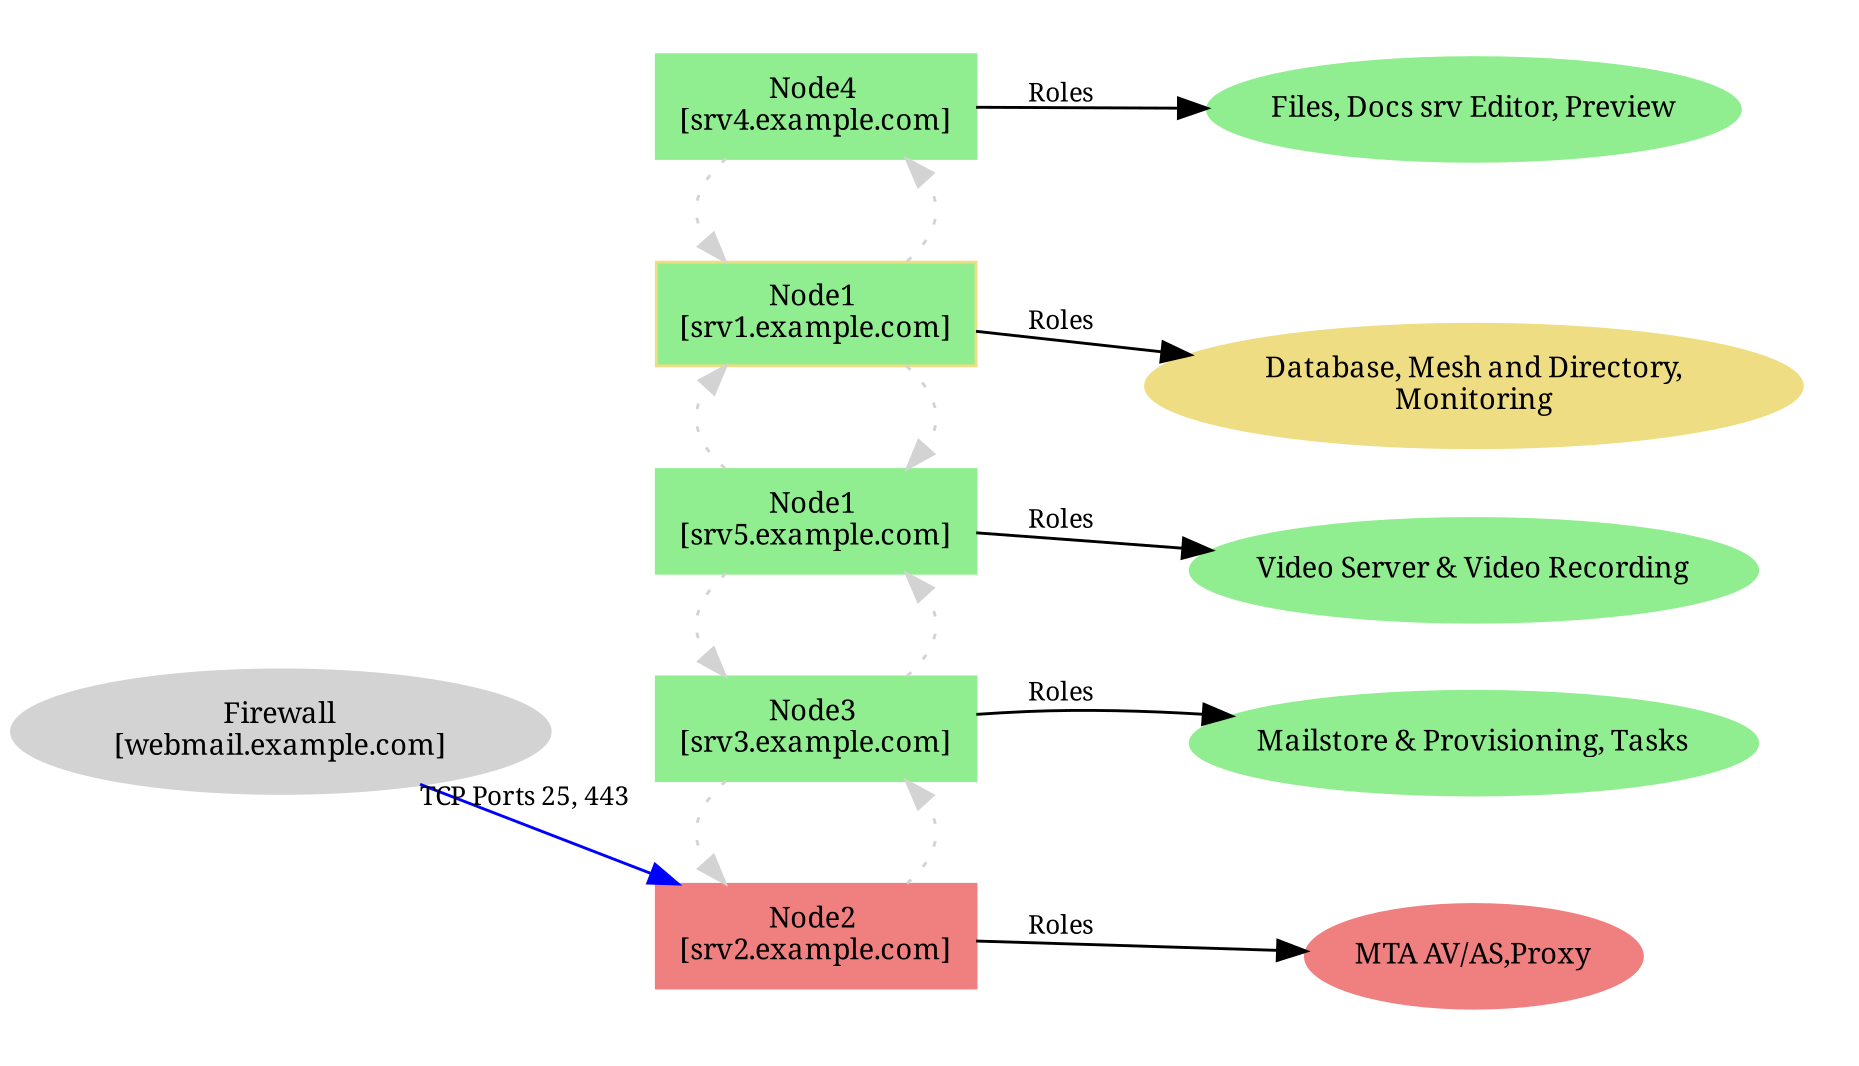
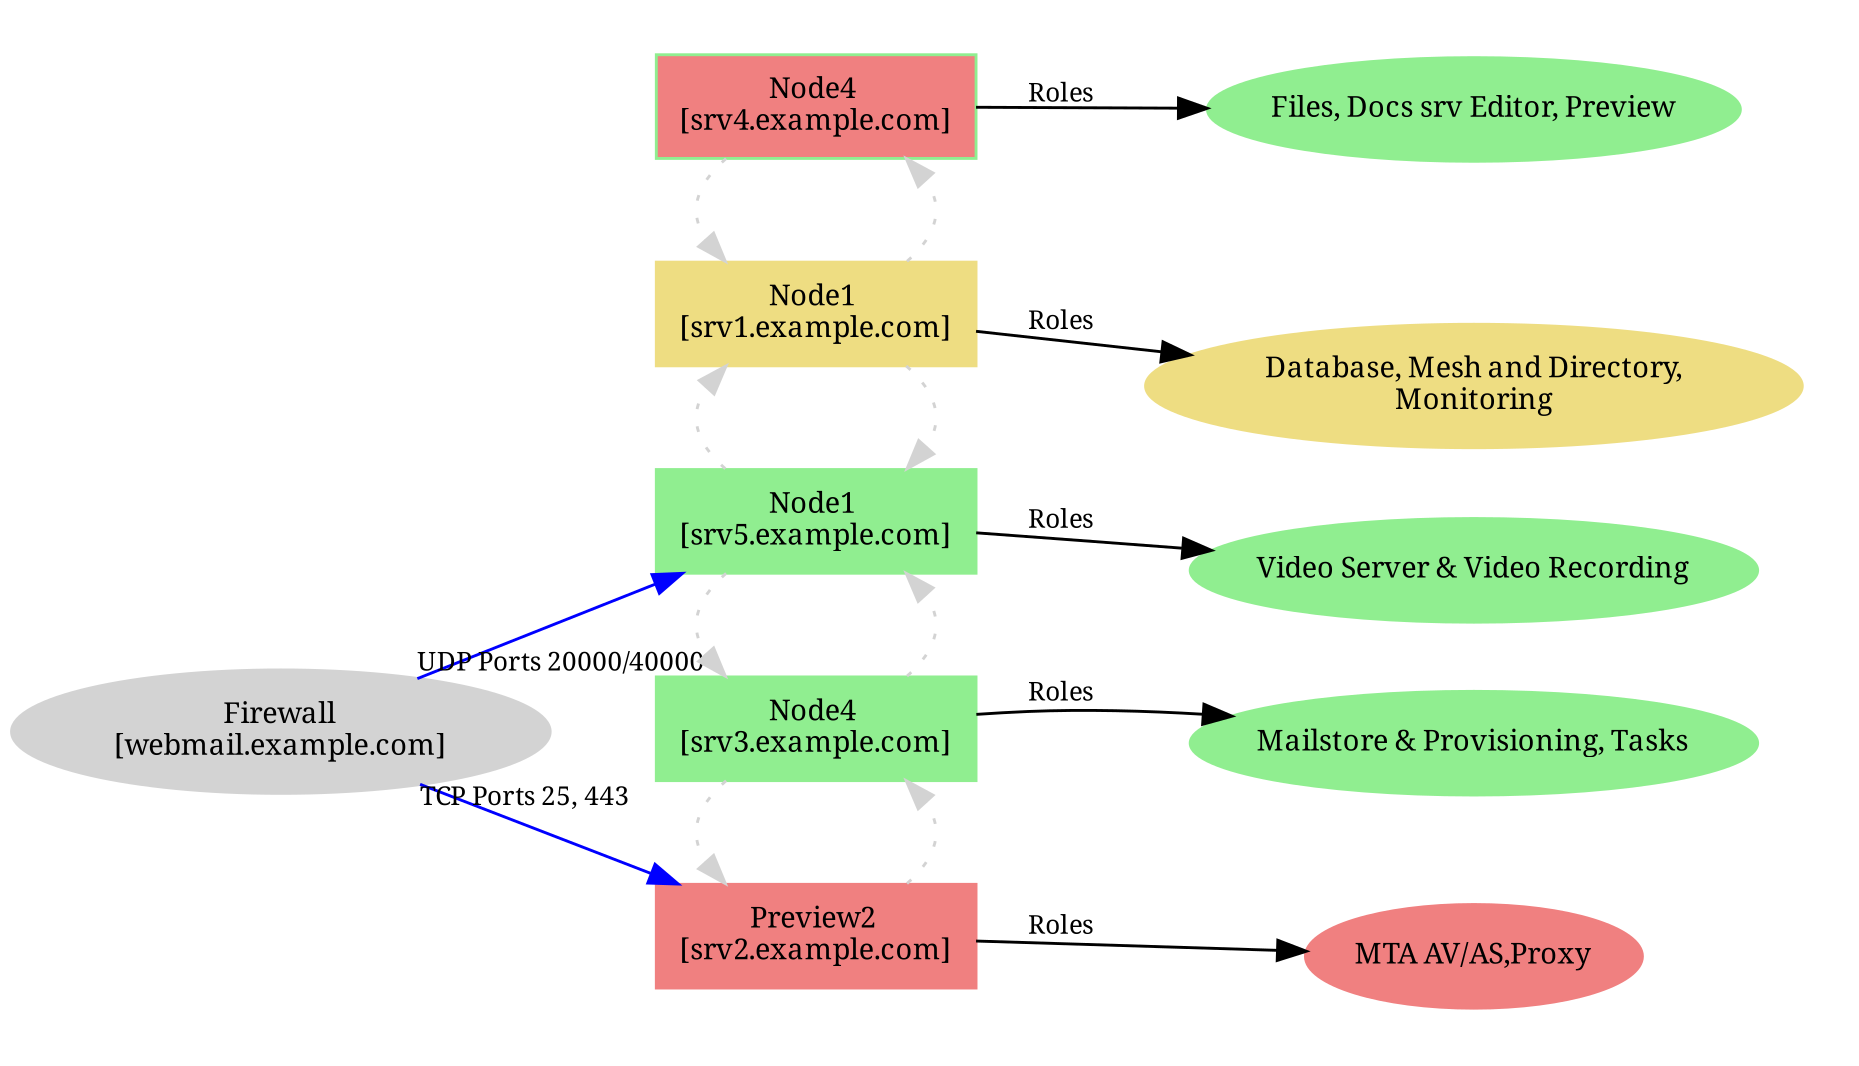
node "Node4 [srv4.example.com]": fillcolor lightgreen -> lightcoral
node "Node1 [srv1.example.com]": fillcolor lightgreen -> lightgoldenrod
edge "Firewall [webmail.example.com]" -> "Node1 [srv5.example.com]": added
node "Node3 [srv3.example.com]": label "Node3 [srv3.example.com]" -> "Node4 [srv3.example.com]"
node "Node2 [srv2.example.com]": label "Node2 [srv2.example.com]" -> "Preview2 [srv2.example.com]"
